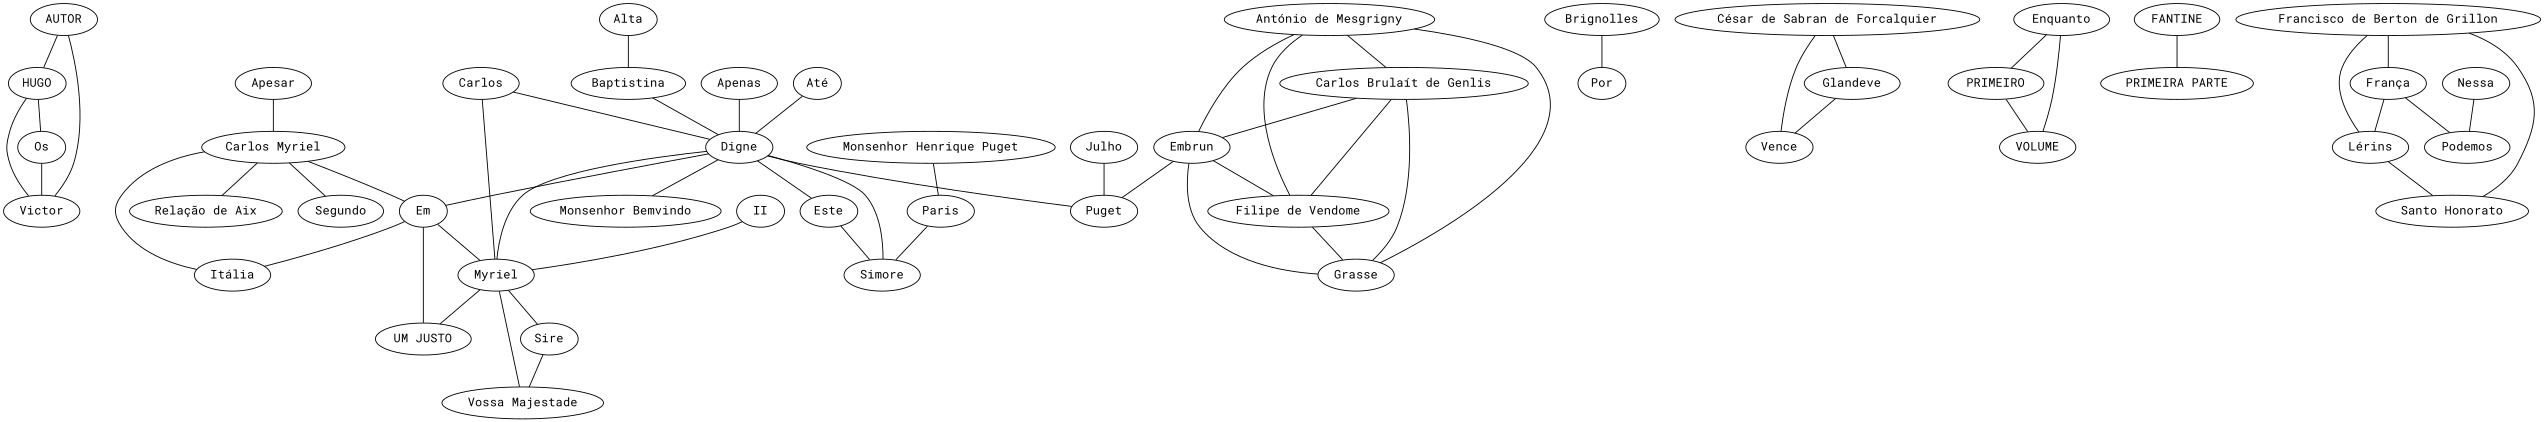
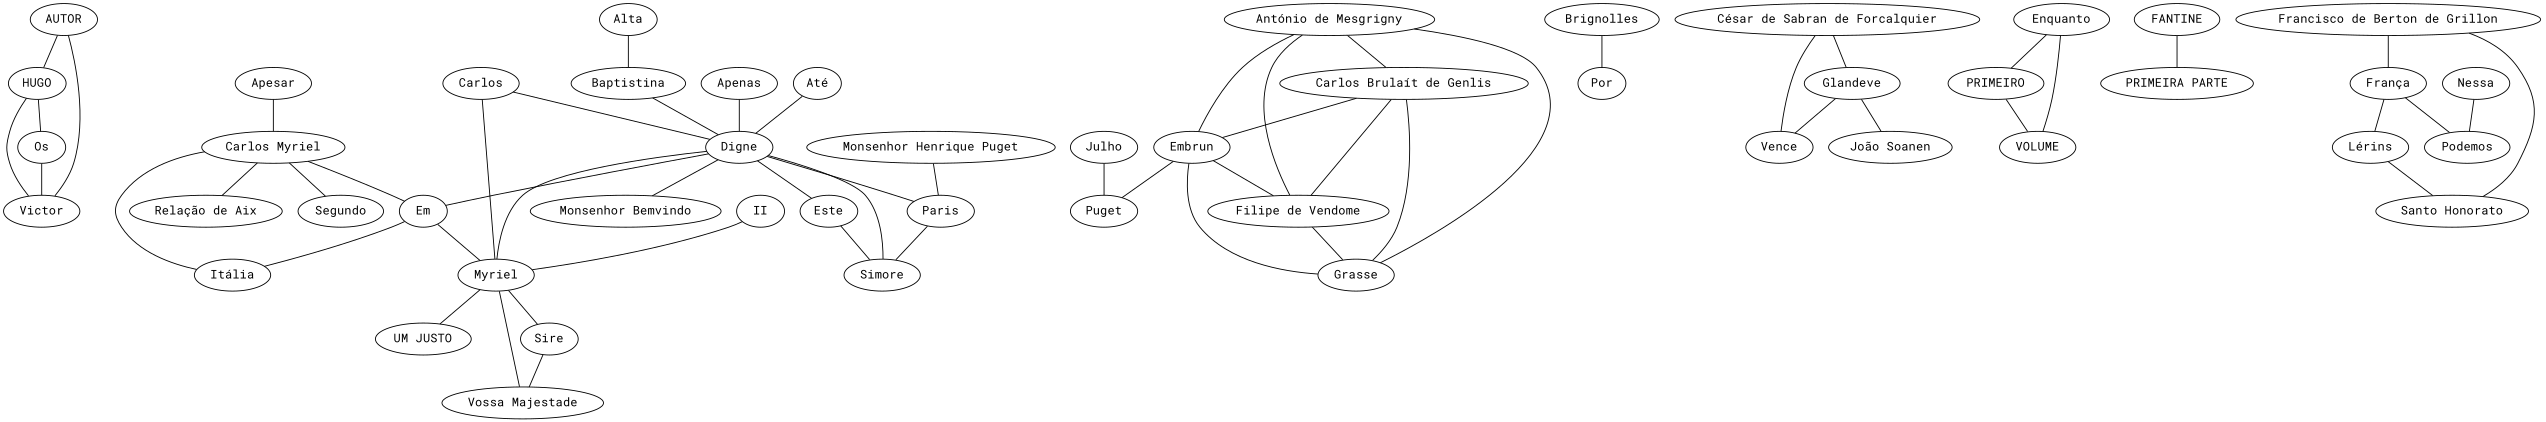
edge "Francisco de Berton de Grillon" -- "Lérins": removed
node "João Soanen": added
edge "Digne" -- "Puget": now "Digne" -- "Paris"
edge "Em" -- "UM JUSTO": removed
